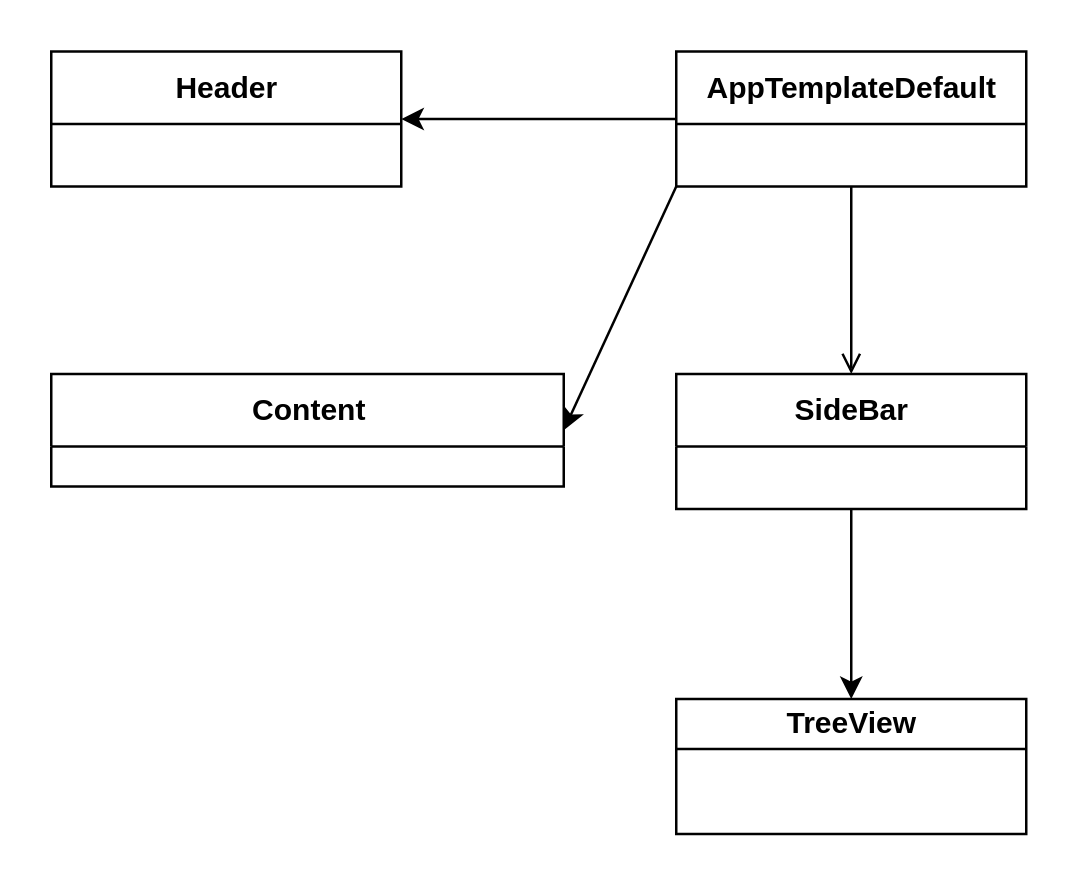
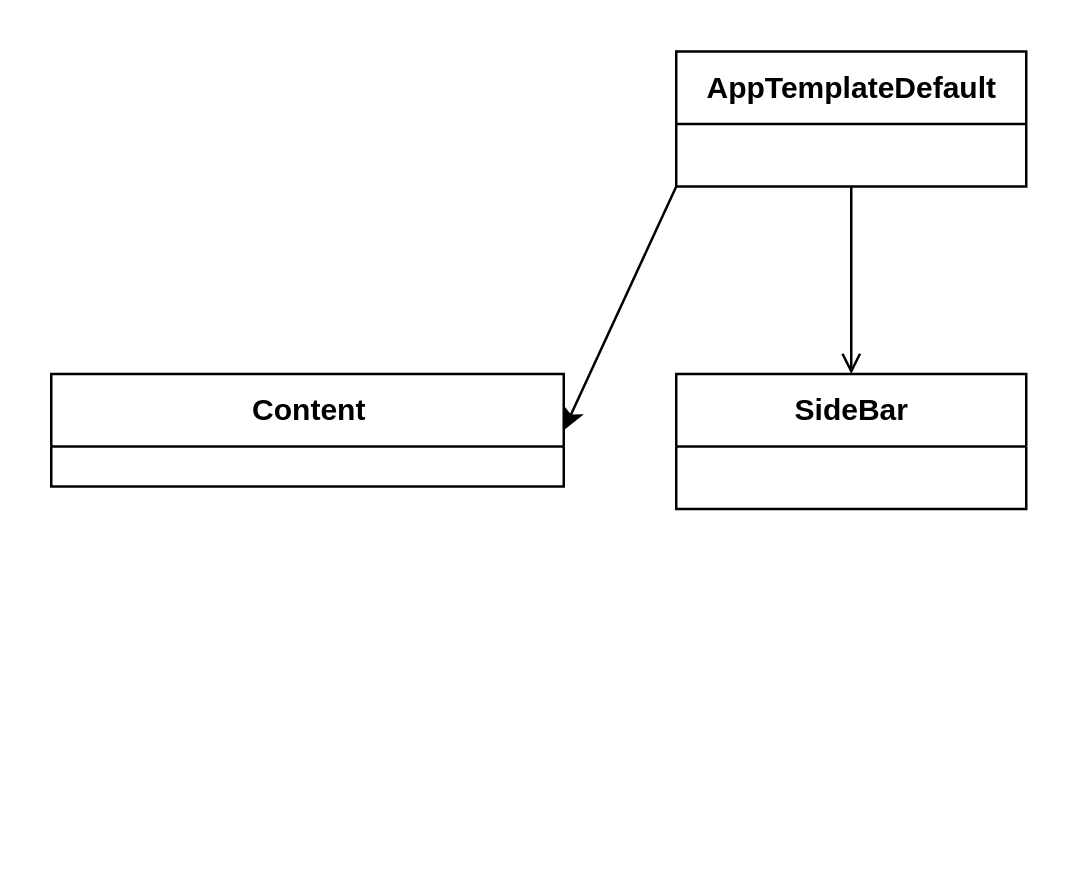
node "Header": removed
edge "AppTemplateDefault" -> "Header": removed
edge "SideBar" -> "TreeView": removed
node "TreeView": removed
